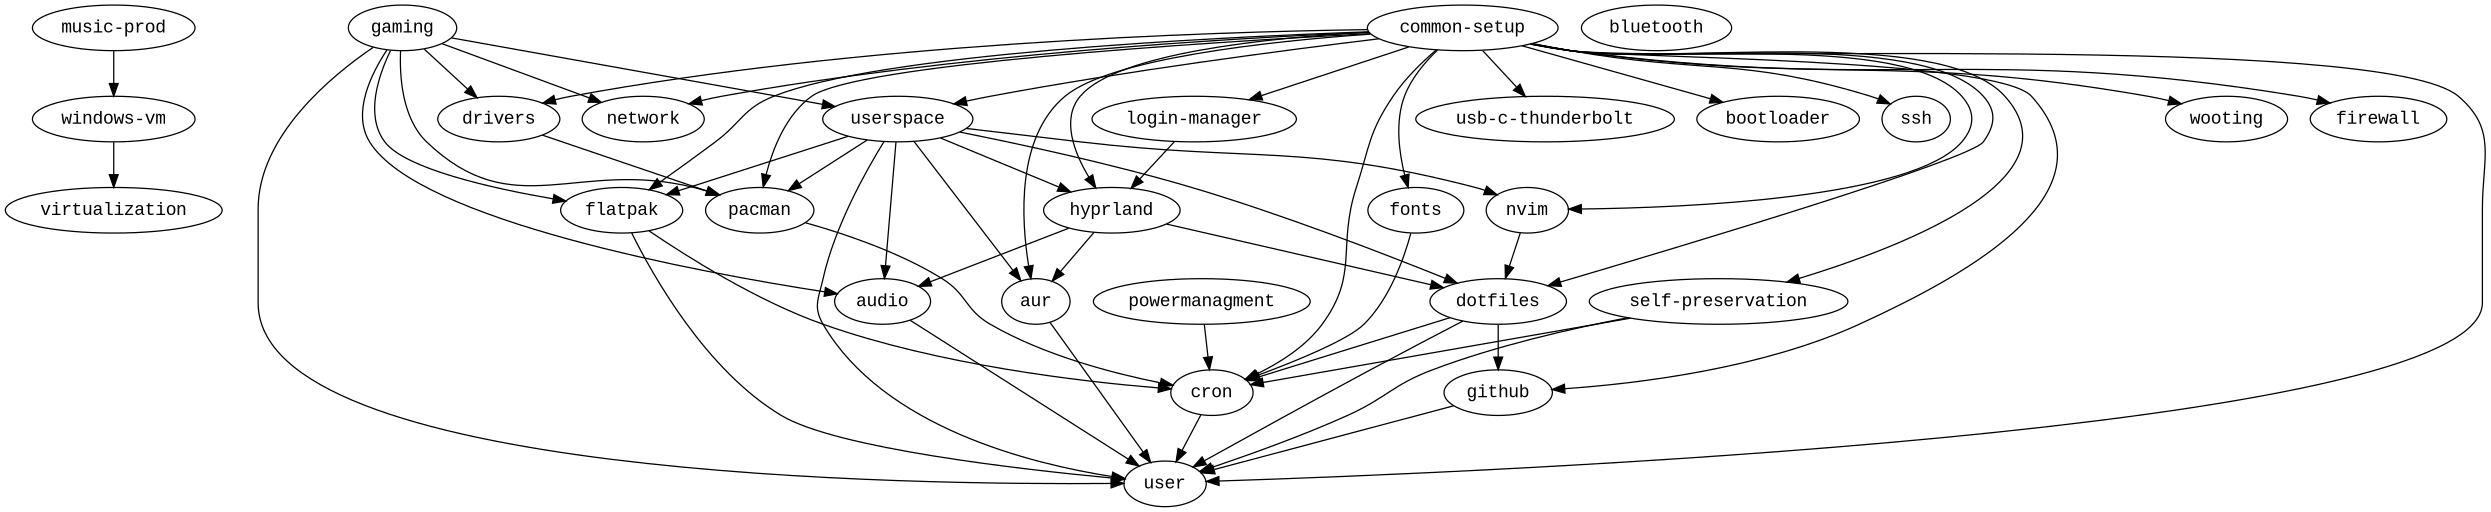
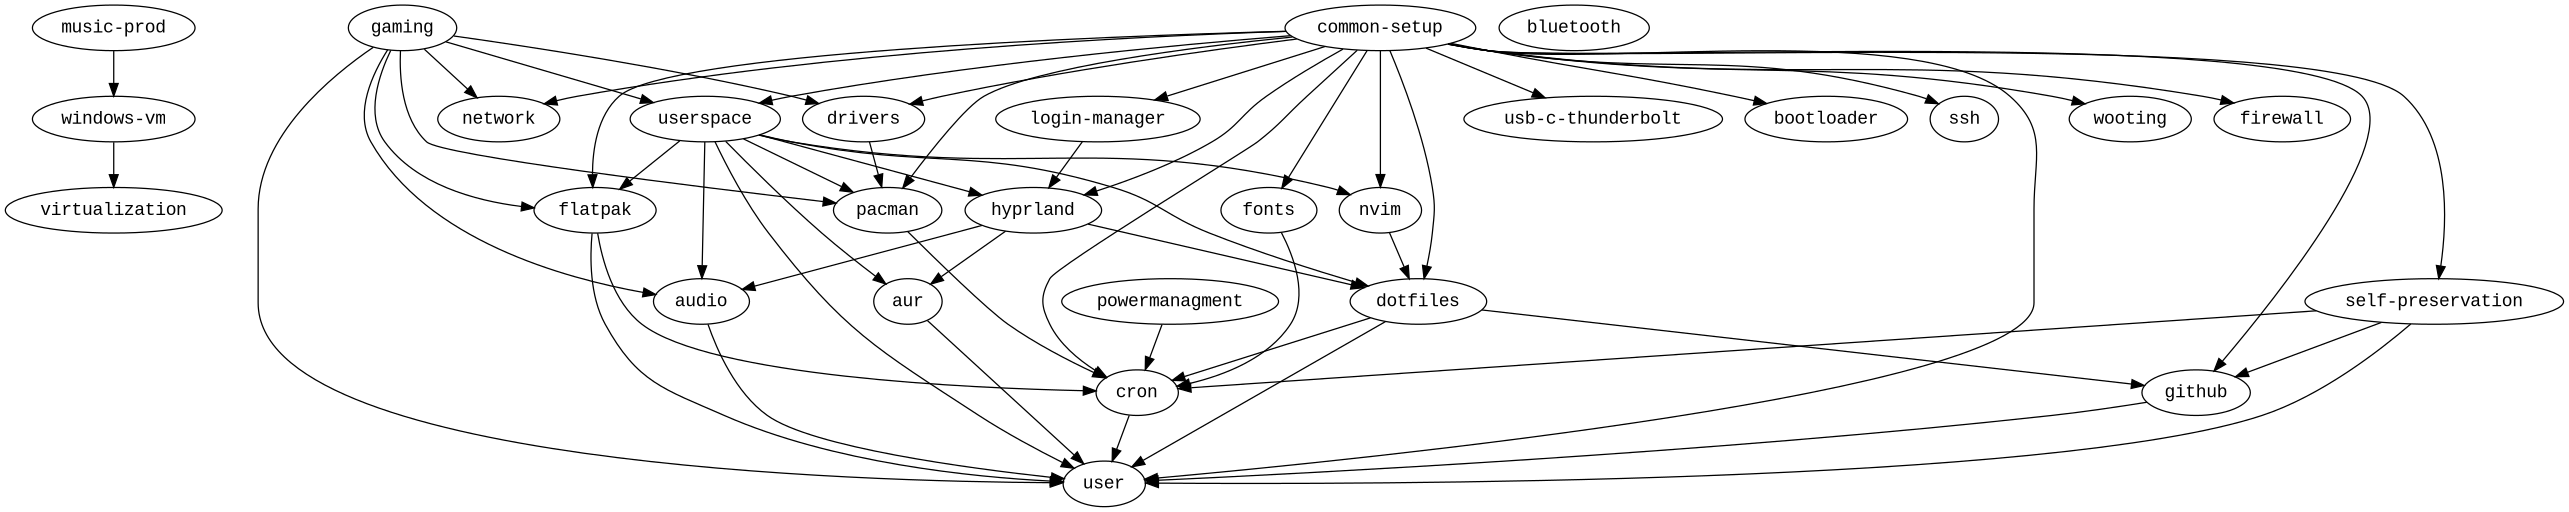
edge "common-setup" -> "aur": removed
edge "self-preservation" -> "github": added
